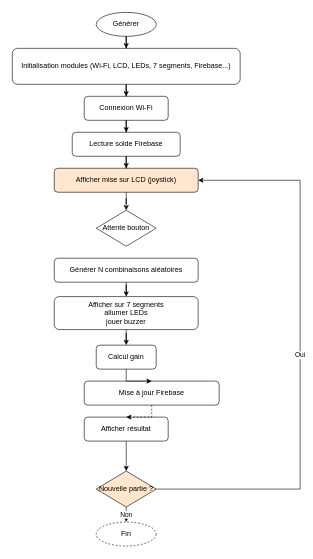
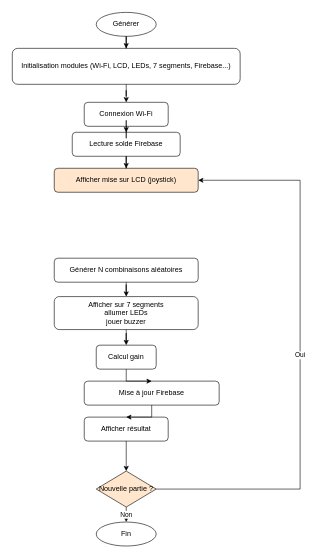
node "Connexion Wi-Fi": moved (126, 108) -> (126, 114)
edge "Afficher mise sur LCD (joystick)" -> "Attente bouton": removed
node "Attente bouton": removed
edge "Mise à jour Firebase" -> "Afficher résultat": style dashed -> solid
node "Fin": style dashed -> solid
